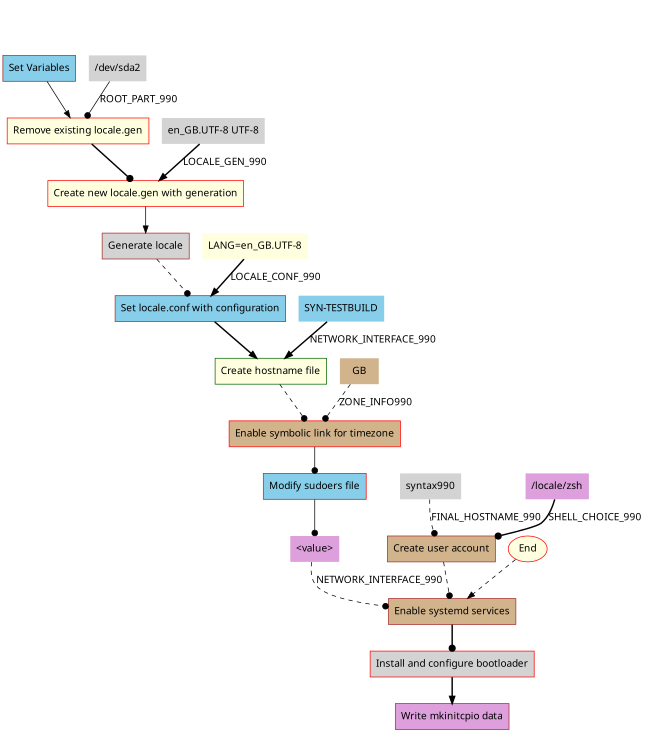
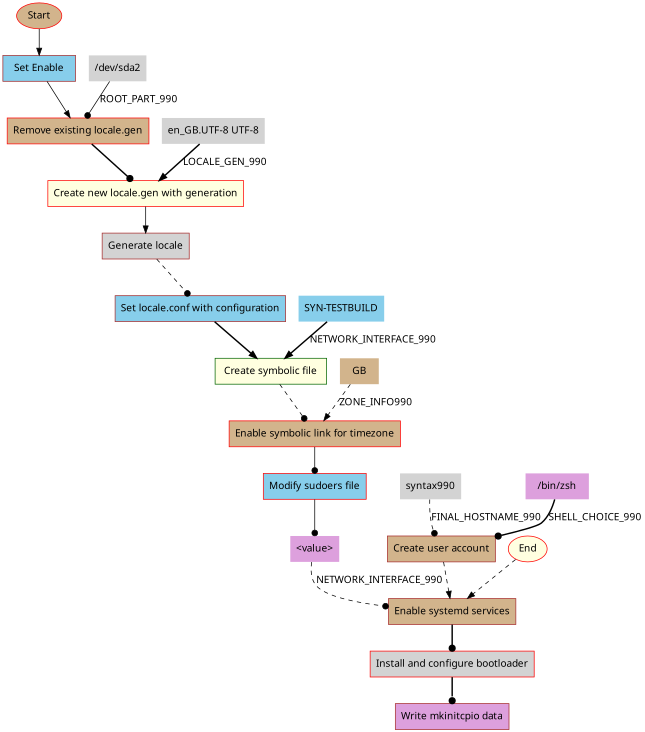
node "Start": added
node "Set Variables": label "Set Variables" -> "Set Enable"
node "Remove existing locale.gen": fillcolor lightyellow -> tan
node "LANG=en_GB.UTF-8": removed
node "Create hostname file": label "Create hostname file" -> "Create symbolic file"
edge "GB" -> "Enable symbolic link for timezone": arrowhead dot -> normal
node "/locale/zsh": label "/locale/zsh" -> "/bin/zsh"
edge "Create user account" -> "Enable systemd services": arrowhead dot -> normal
edge "Install and configure bootloader" -> "Write mkinitcpio data": arrowhead normal -> dot
